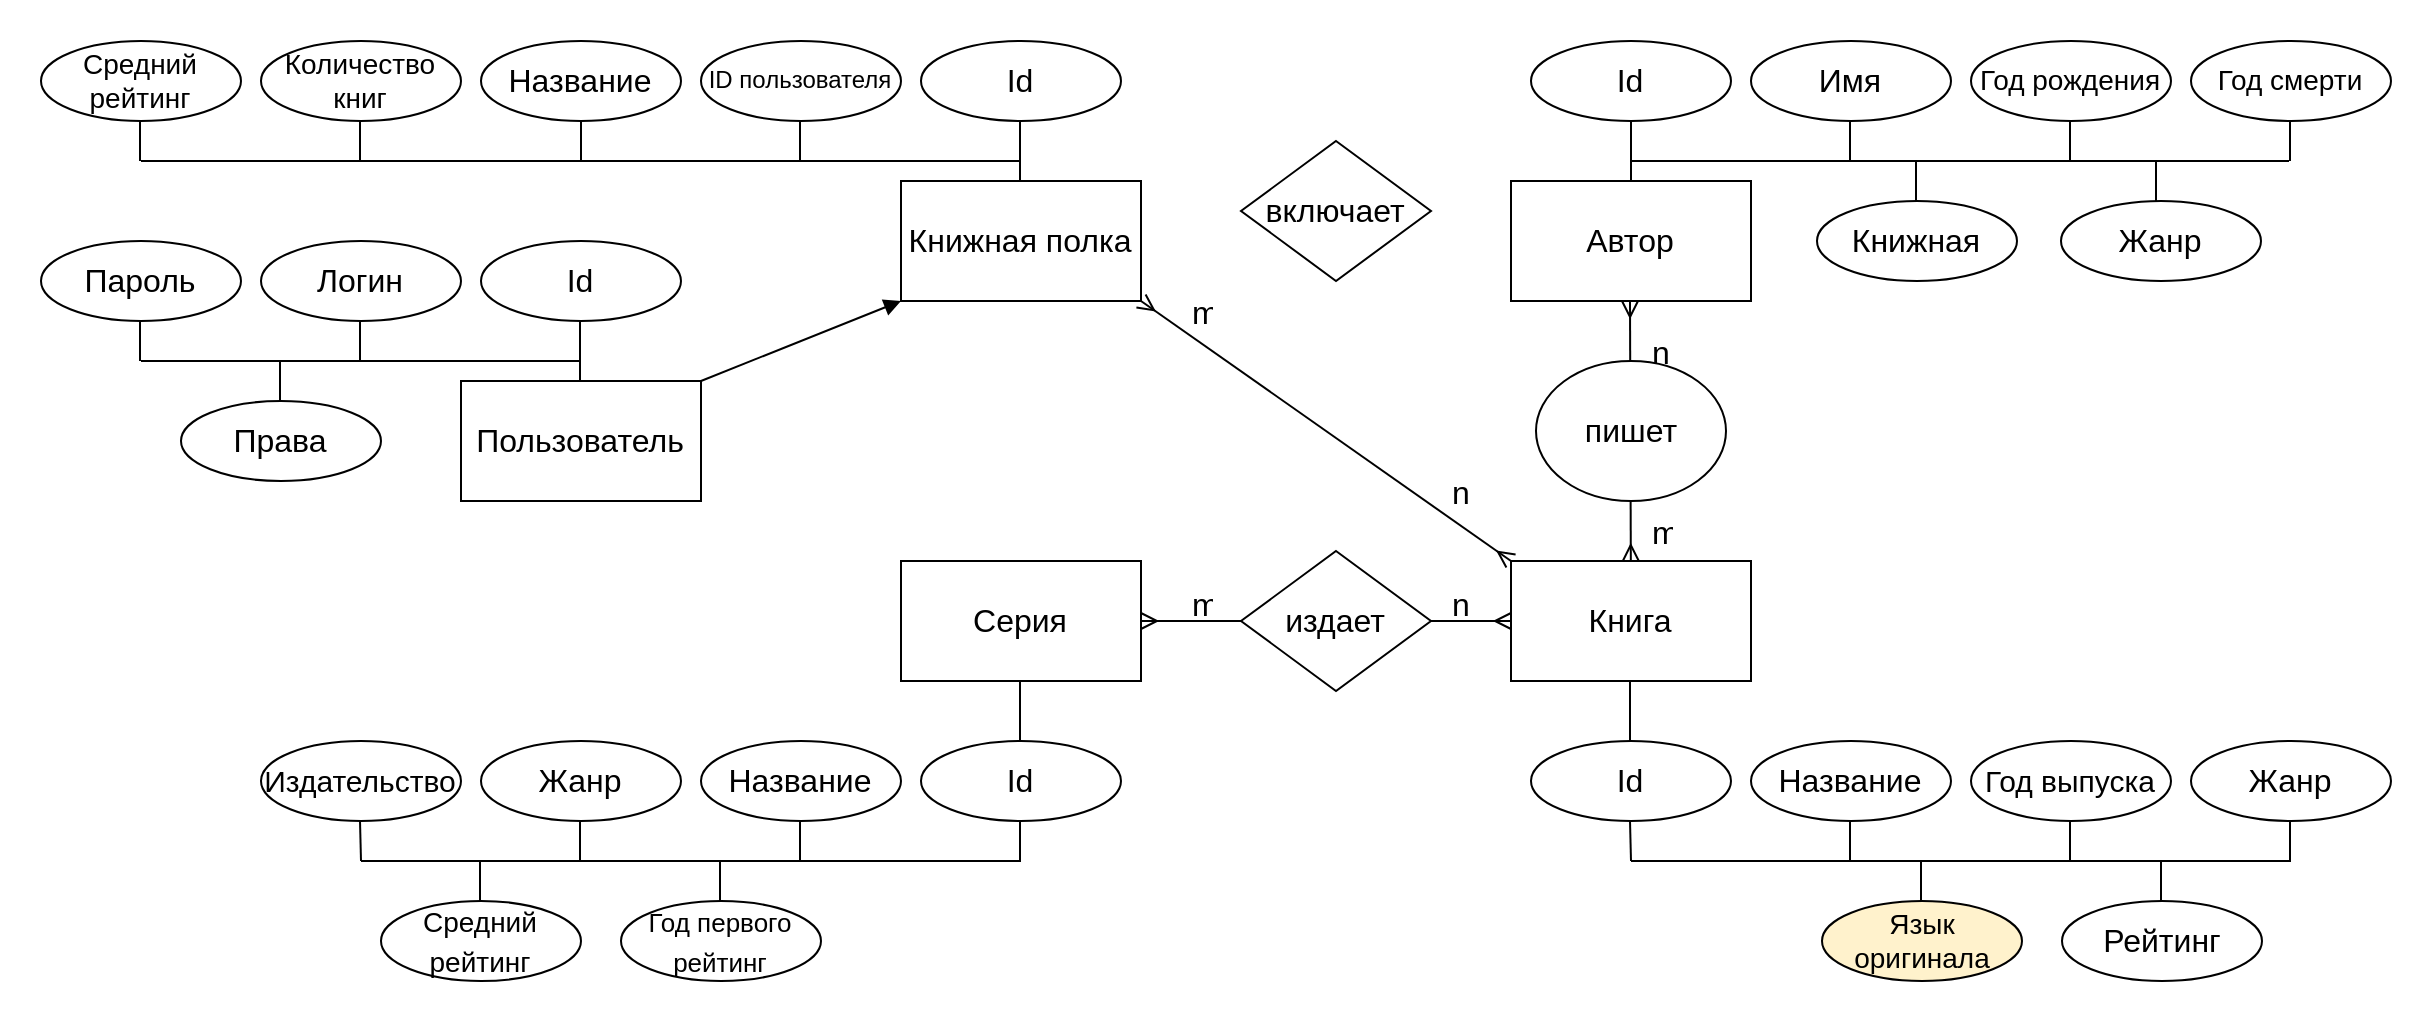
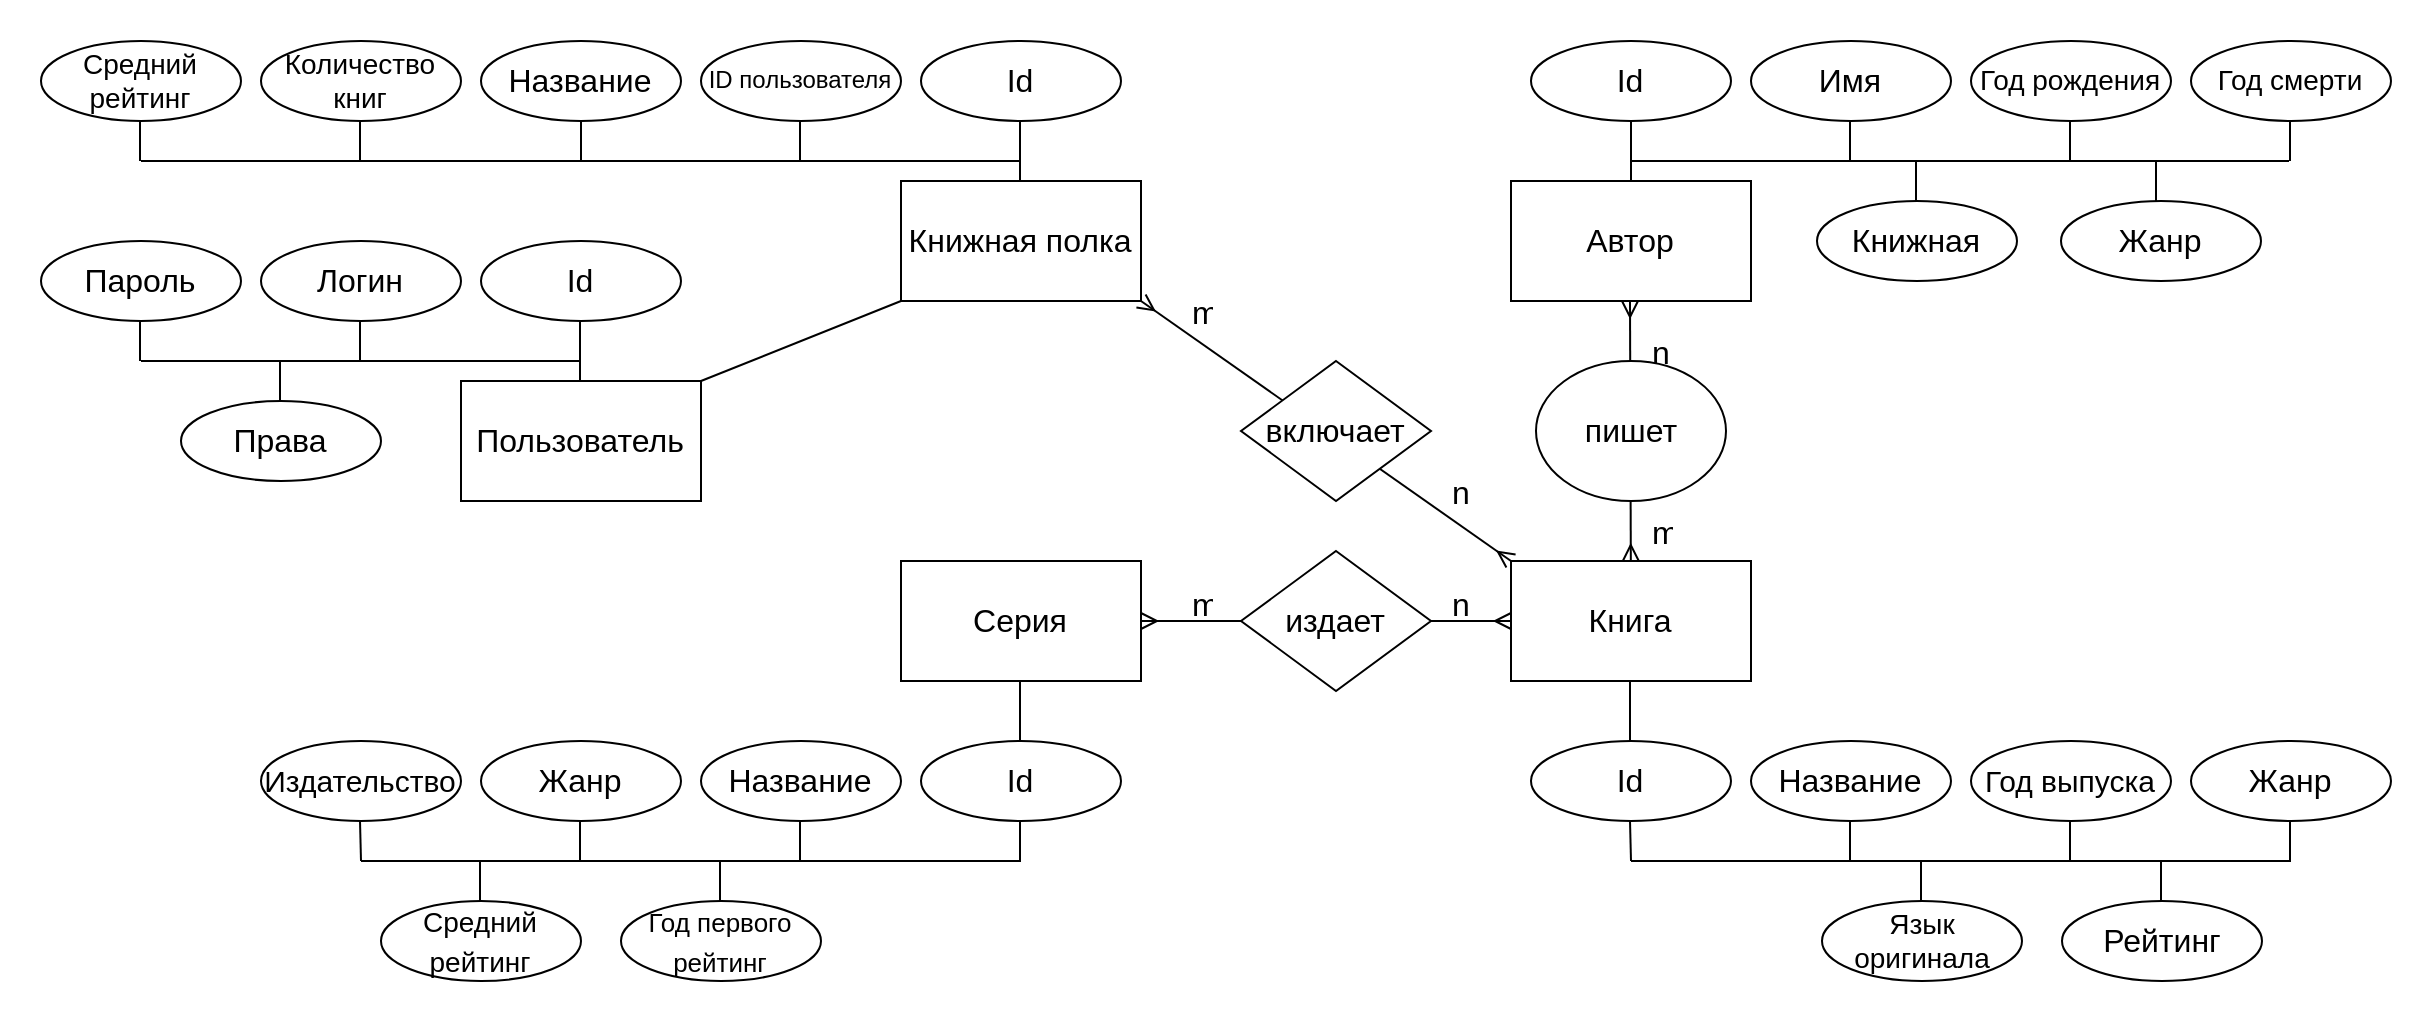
node "включает": moved (1336, 211) -> (1336, 431)
edge "Пользователь" -> "Книжная полка": arrowhead block -> none
node "Язык оригинала": fillcolor #fff2cc -> #ffffff
